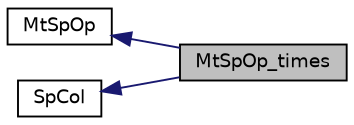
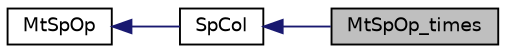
edge "MtSpOp_times" -> "MtSpOp": now "SpCol" -> "MtSpOp"
